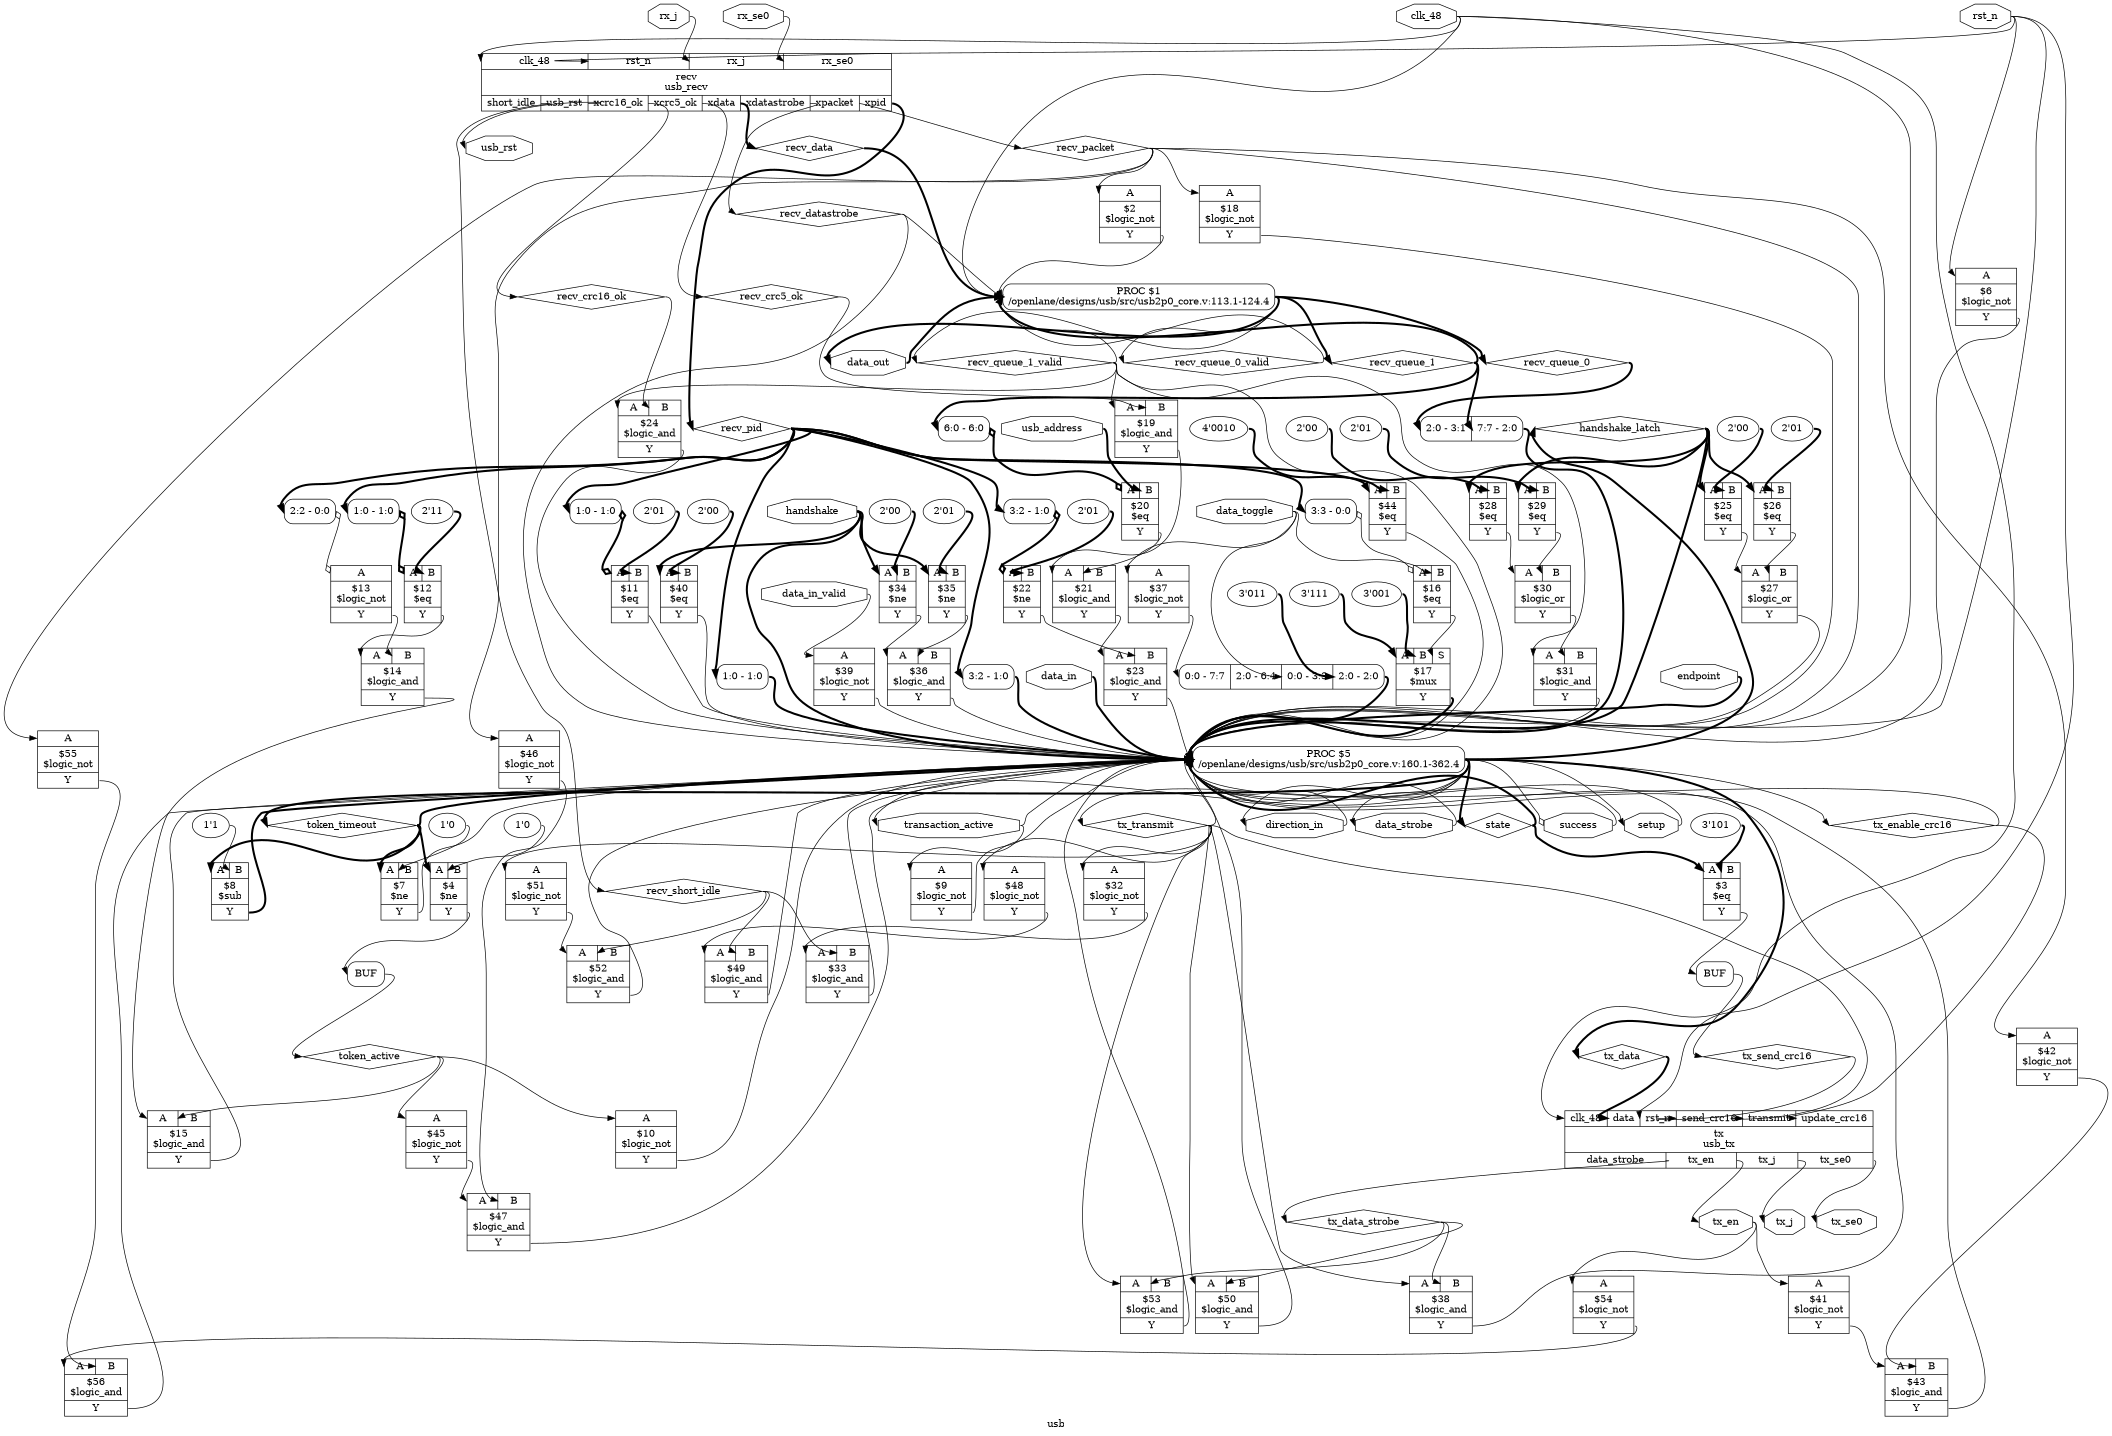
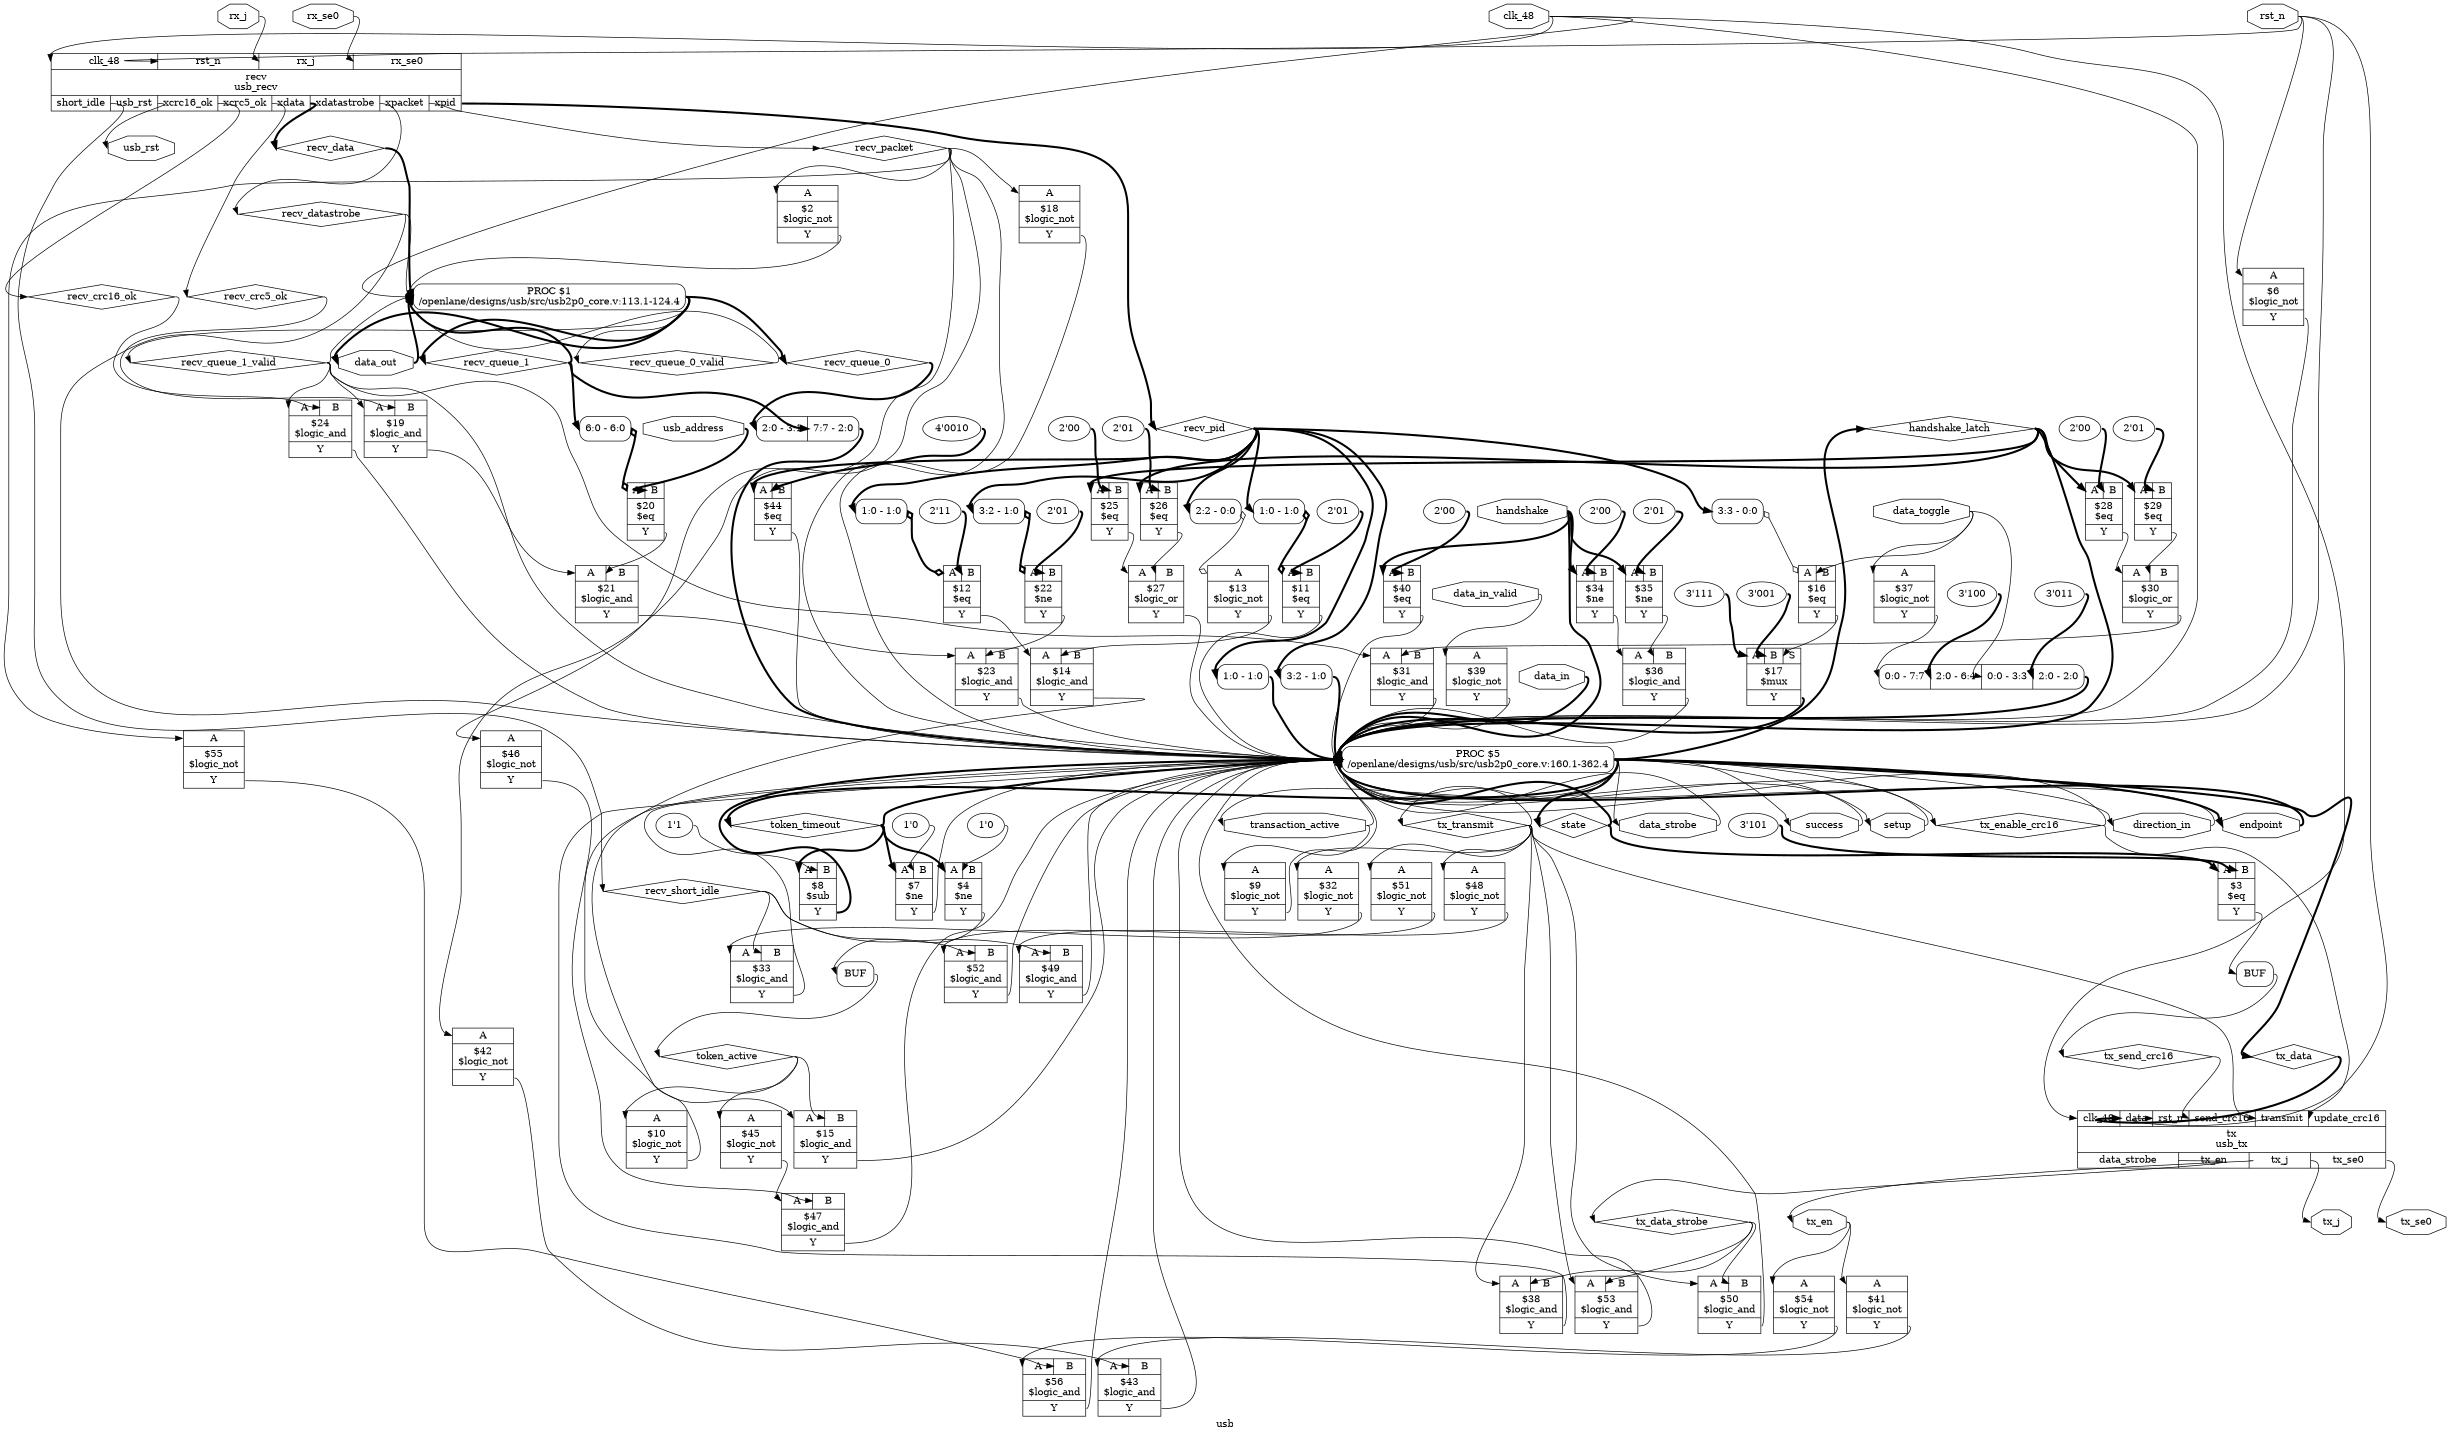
node "3'100": added
edge "PROC $5 /openlane/designs/usb/src/usb2p0_core.v:160.1-362.4" -> "endpoint": added
edge "PROC $5 /openlane/designs/usb/src/usb2p0_core.v:160.1-362.4" -> "success": arrowhead odiamond -> normal
